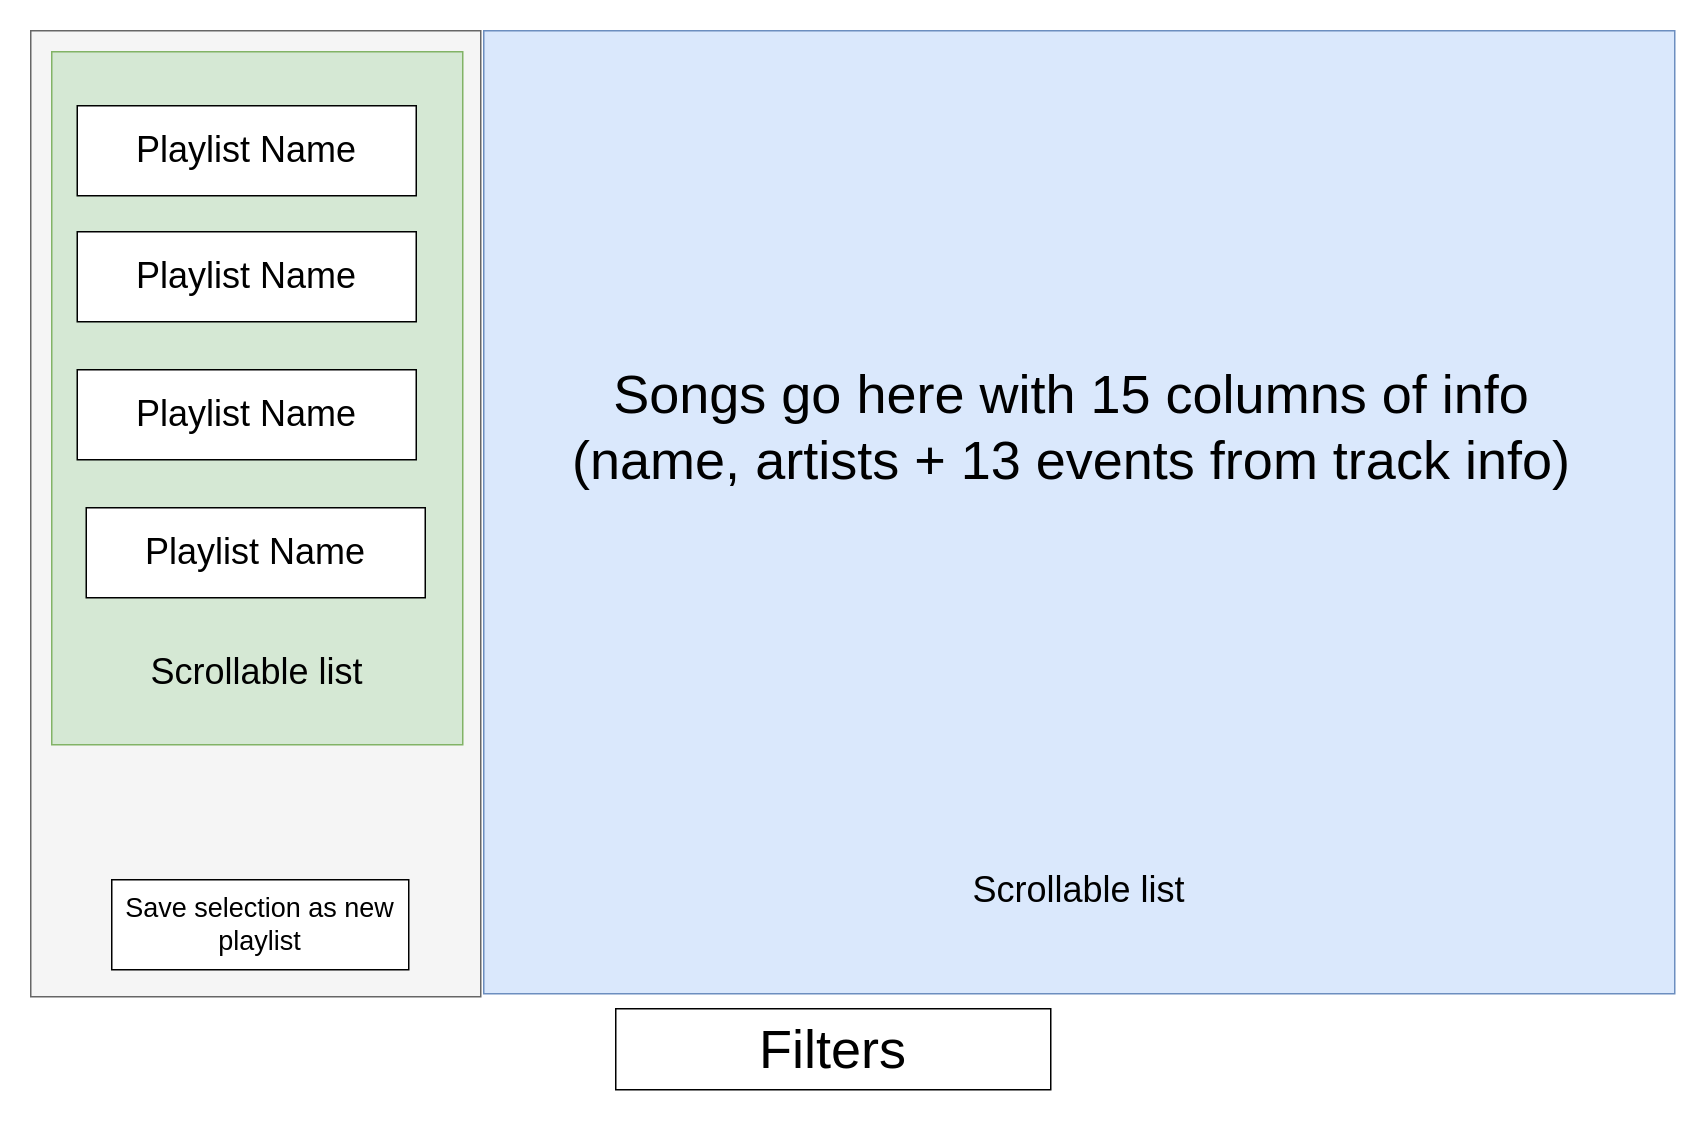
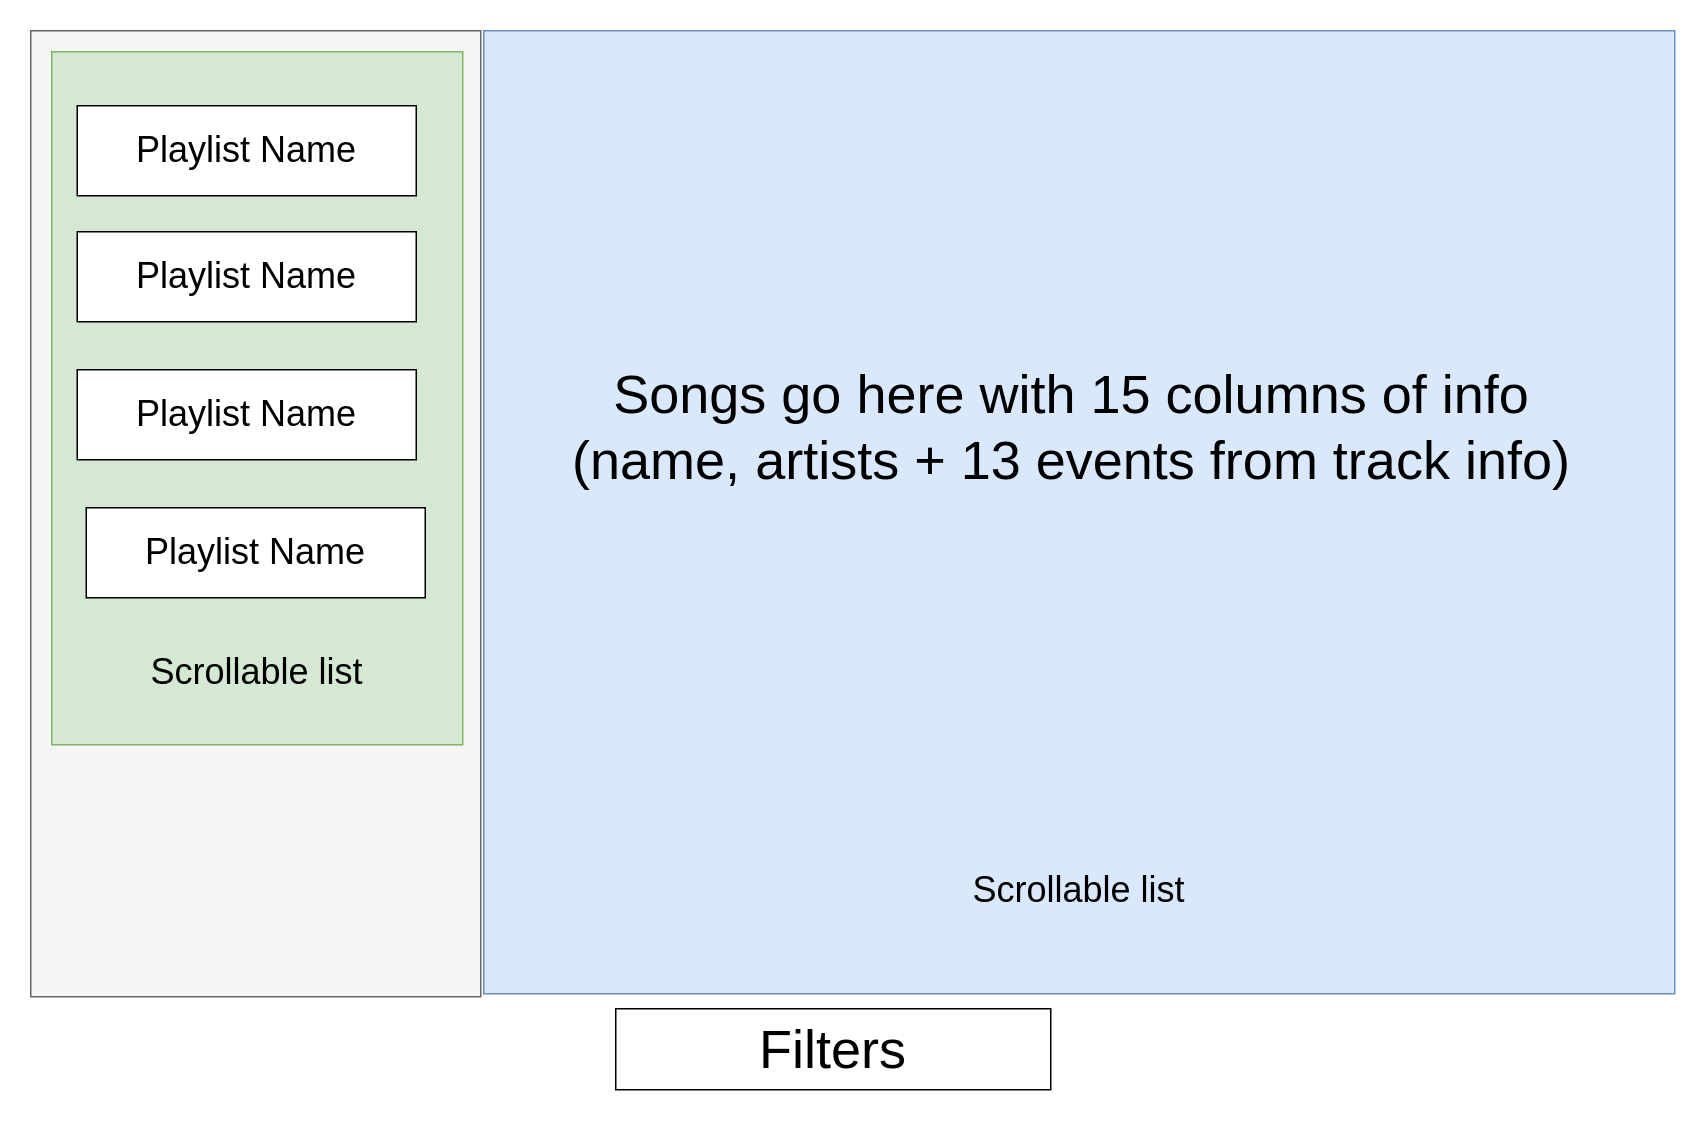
node "Save selection as new playlist": removed
